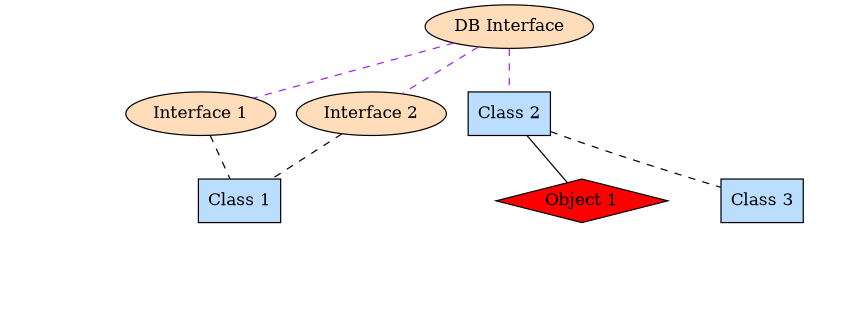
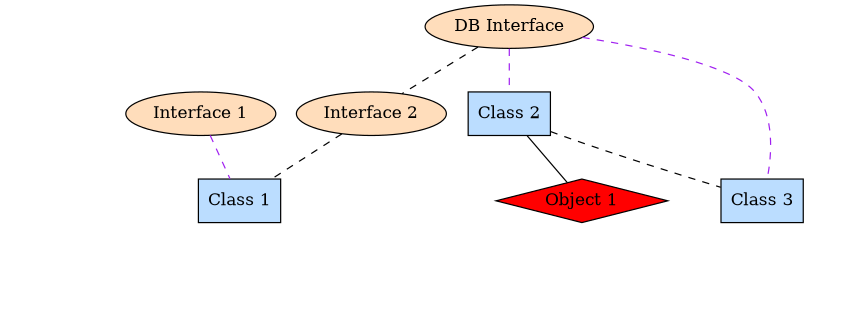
edge "DB Interface" -- "Interface 2": color purple -> black
edge "DB Interface" -- "Interface 1": now "DB Interface" -- "Class 3"
edge "Interface 1" -- "Class 1": color black -> purple
